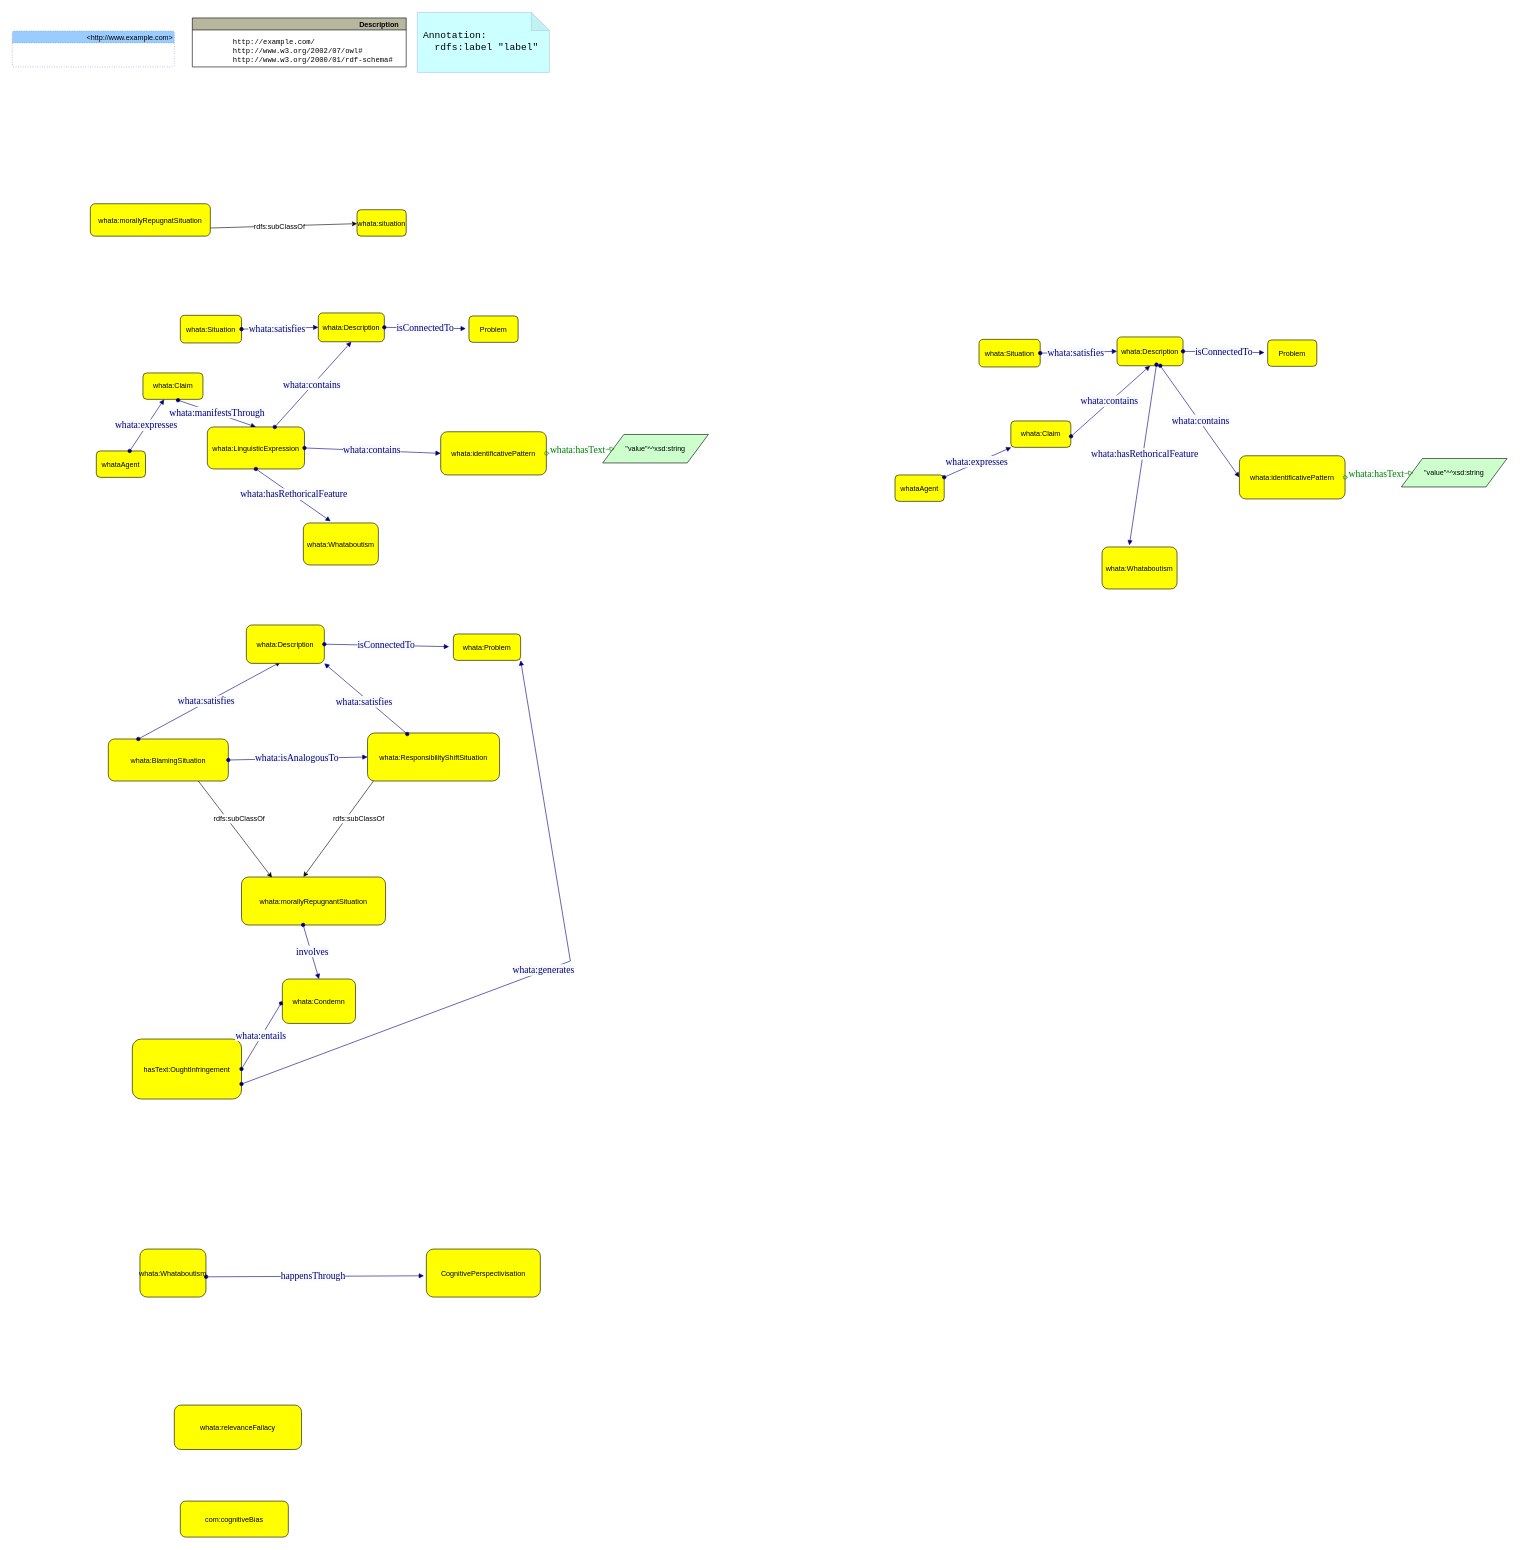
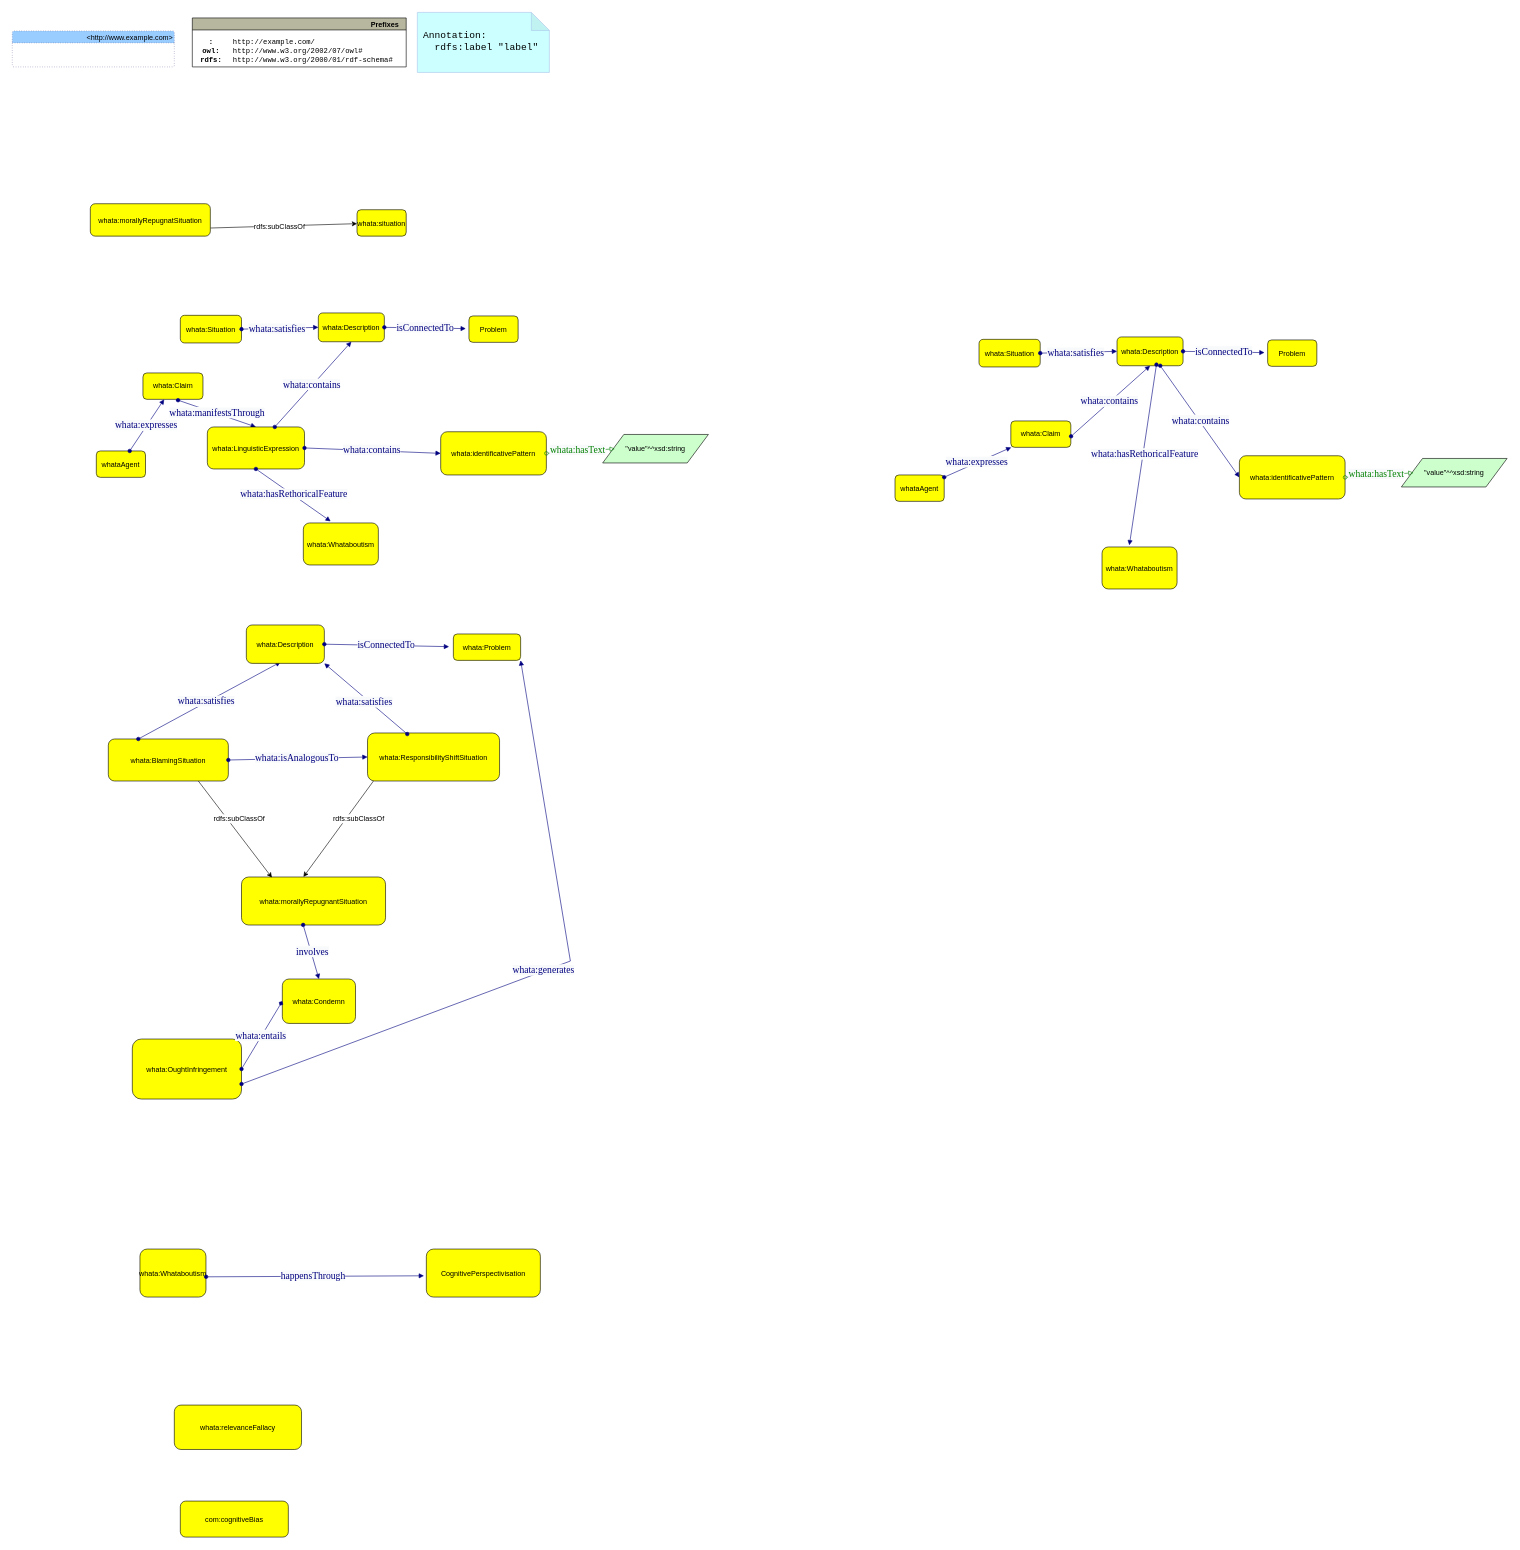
node "Description": label "Description" -> "Prefixes"
node ": owl: rdfs:": added
node "hasText:OughtInfringement": label "hasText:OughtInfringement" -> "whata:OughtInfringement"
